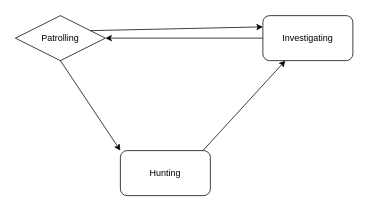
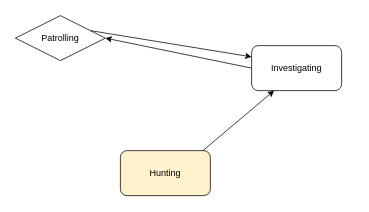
node "Investigating": moved (308, 38) -> (297, 68)
edge "Patrolling" -> "Hunting": removed
node "Hunting": fillcolor #ffffff -> #fff2cc
